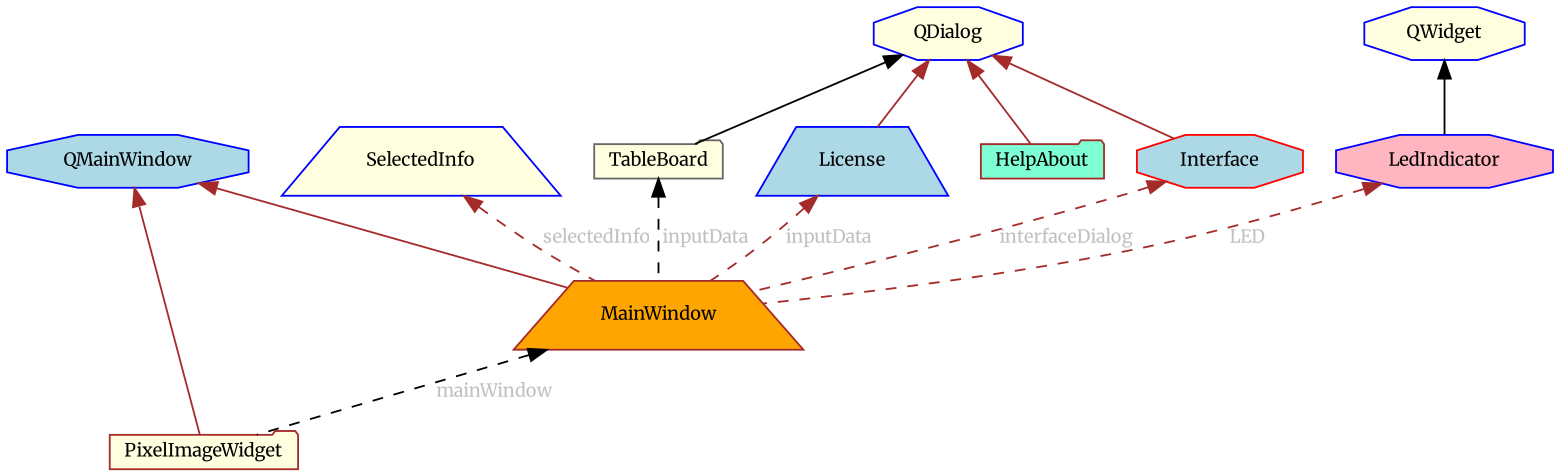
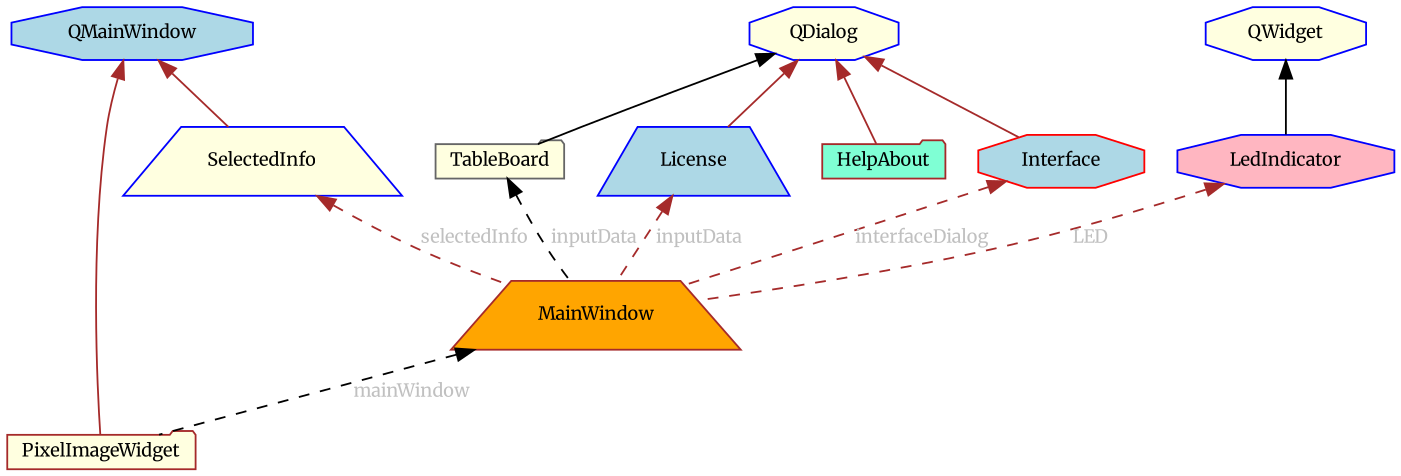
edge "MainWindow" -> "QMainWindow": now "SelectedInfo" -> "QMainWindow"
